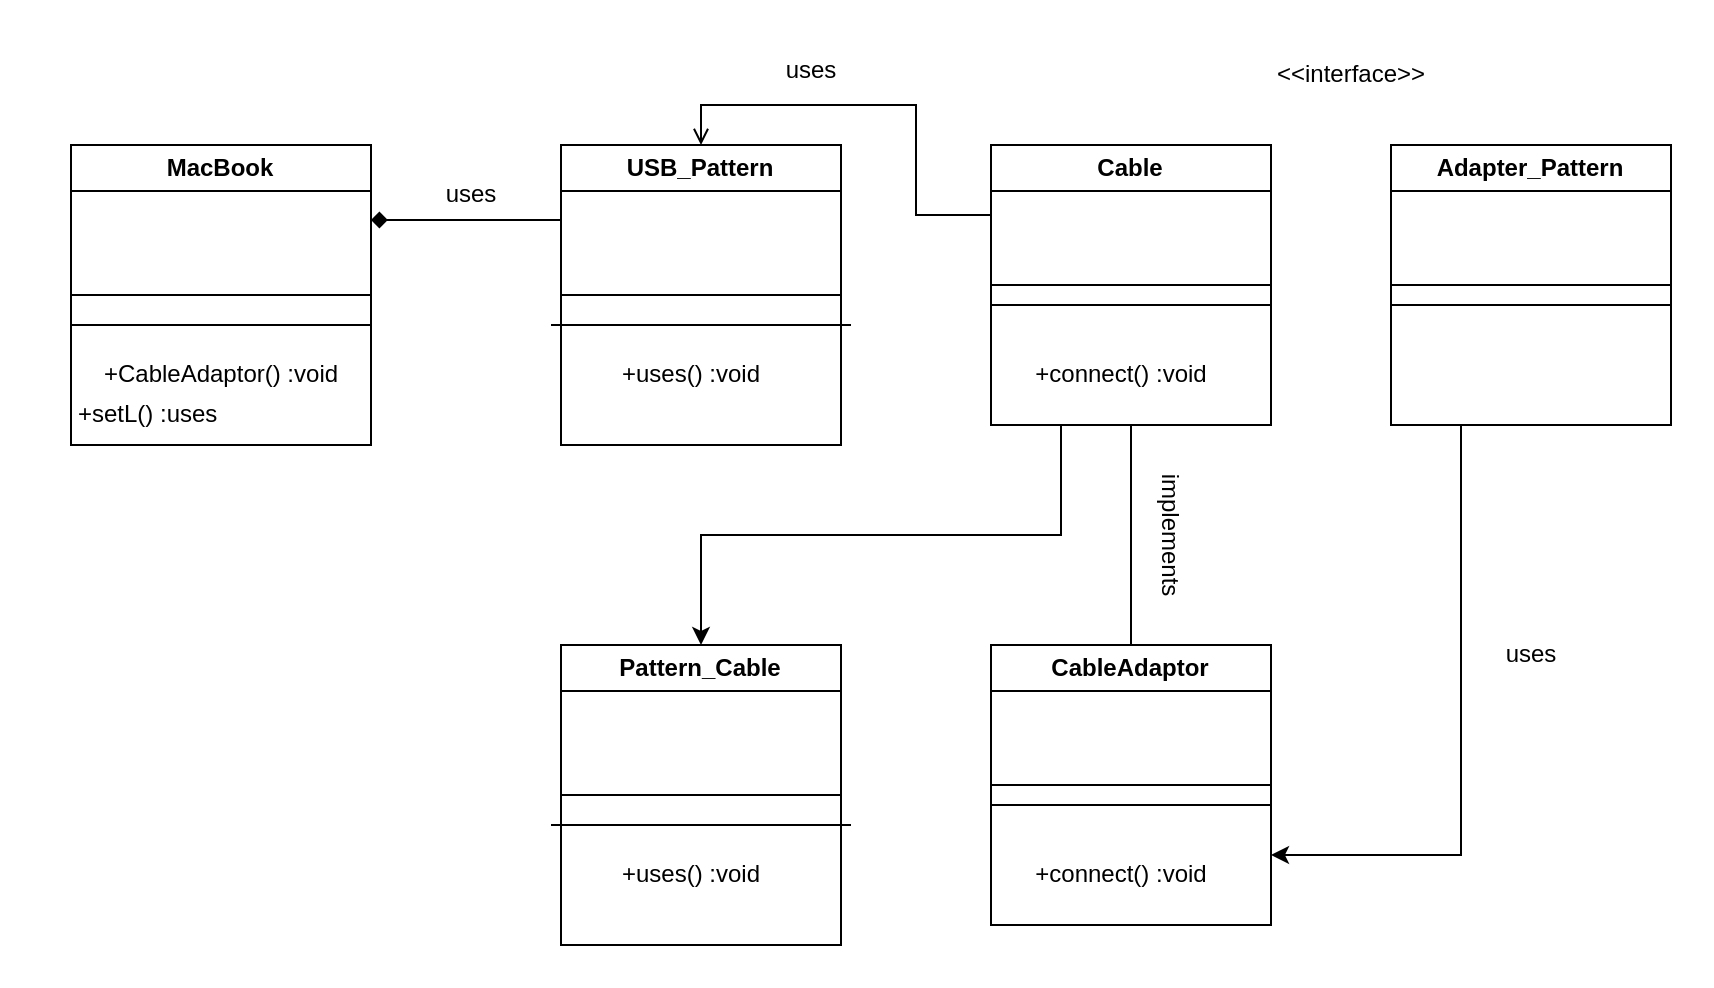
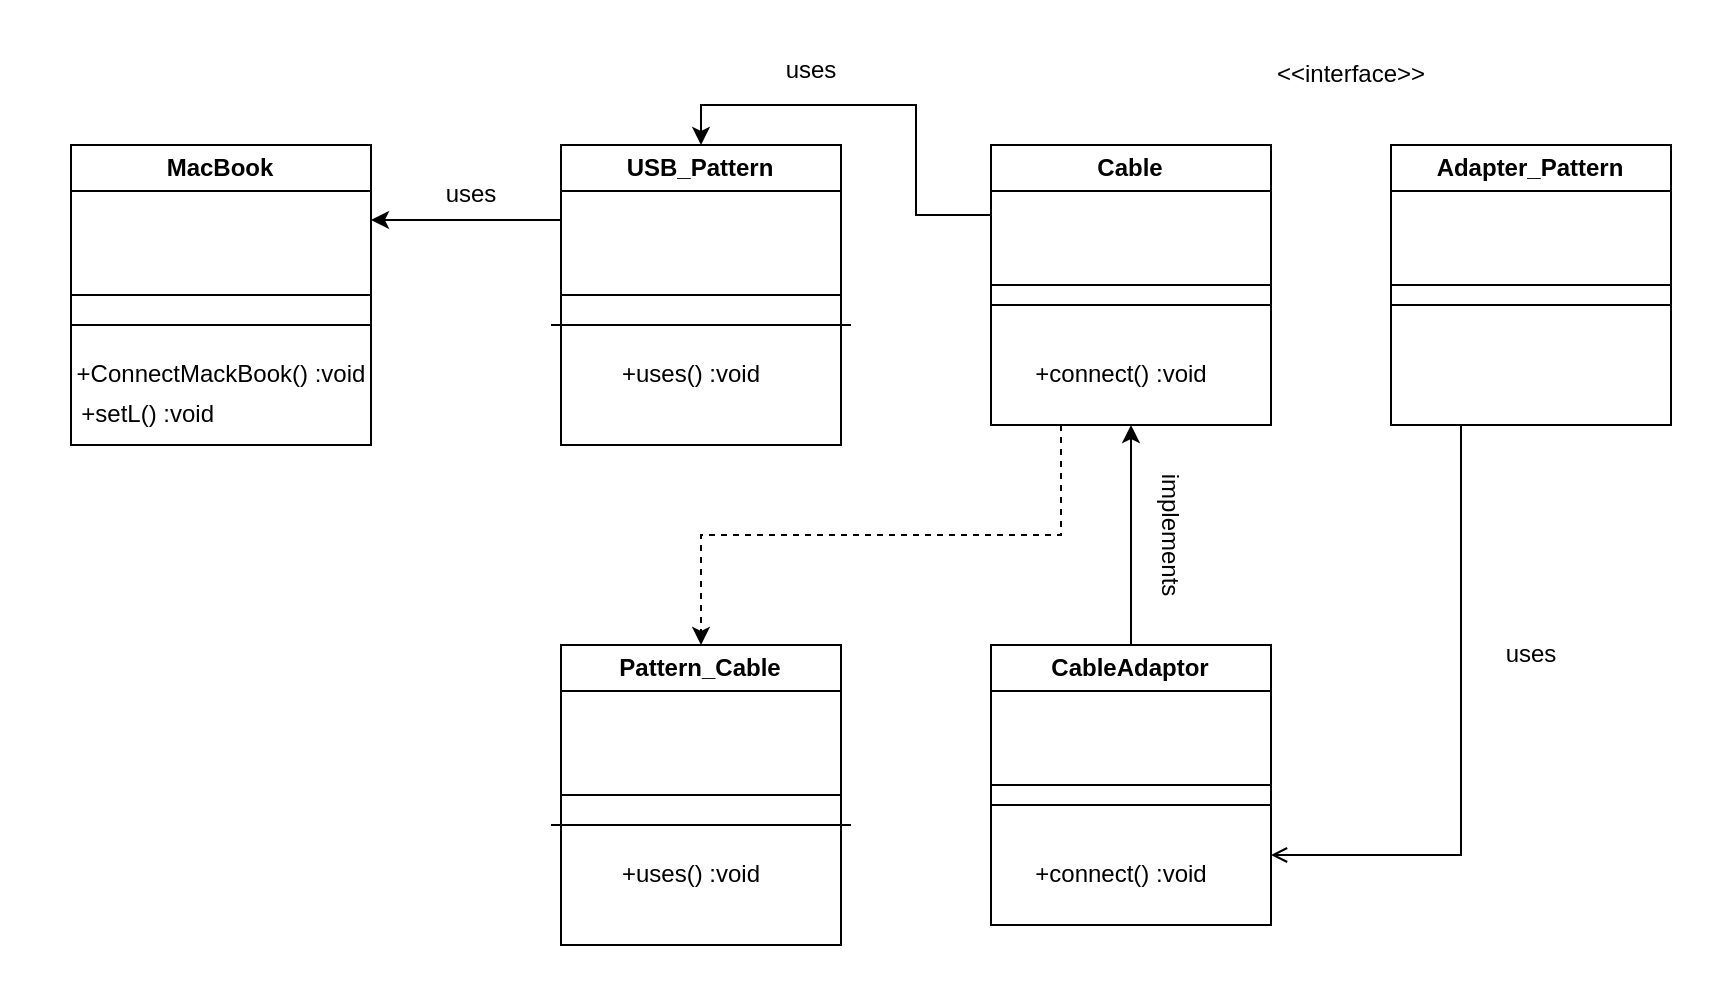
edge "Cable" -> "USB_Pattern": arrowhead open -> classic
edge "USB_Pattern" -> "MacBook": arrowhead diamond -> classic
node "+CableAdaptor() :void": label "+CableAdaptor() :void" -> "+ConnectMackBook() :void"
node "+setL() :uses": label "+setL() :uses" -> "+setL() :void"
edge "Cable" -- "CableAdaptor": arrowhead none -> classic
edge "Cable" -> "Pattern_Cable": style solid -> dashed
edge "Adapter_Pattern" -> "CableAdaptor": arrowhead classic -> open
